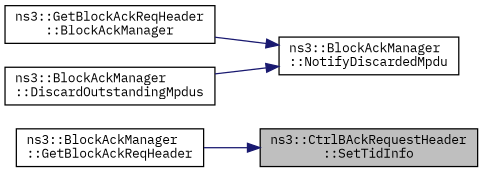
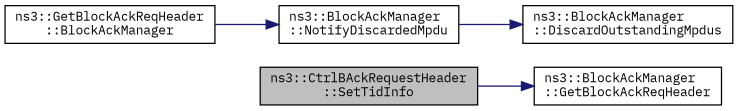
edge "ns3::BlockAckManager ::DiscardOutstandingMpdus" -> "ns3::BlockAckManager ::NotifyDiscardedMpdu": reversed
edge "ns3::BlockAckManager ::GetBlockAckReqHeader" -> "ns3::CtrlBAckRequestHeader ::SetTidInfo": reversed
